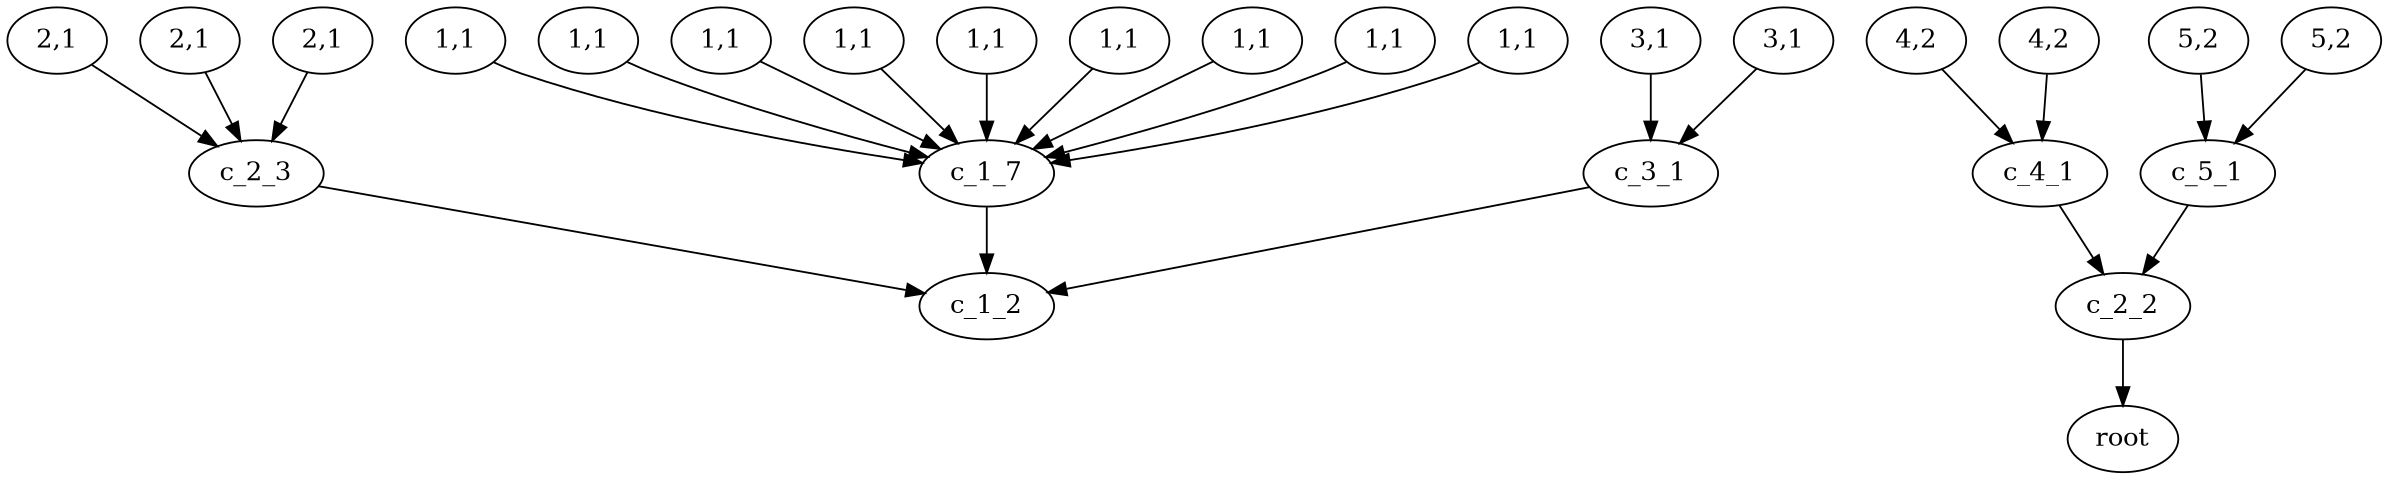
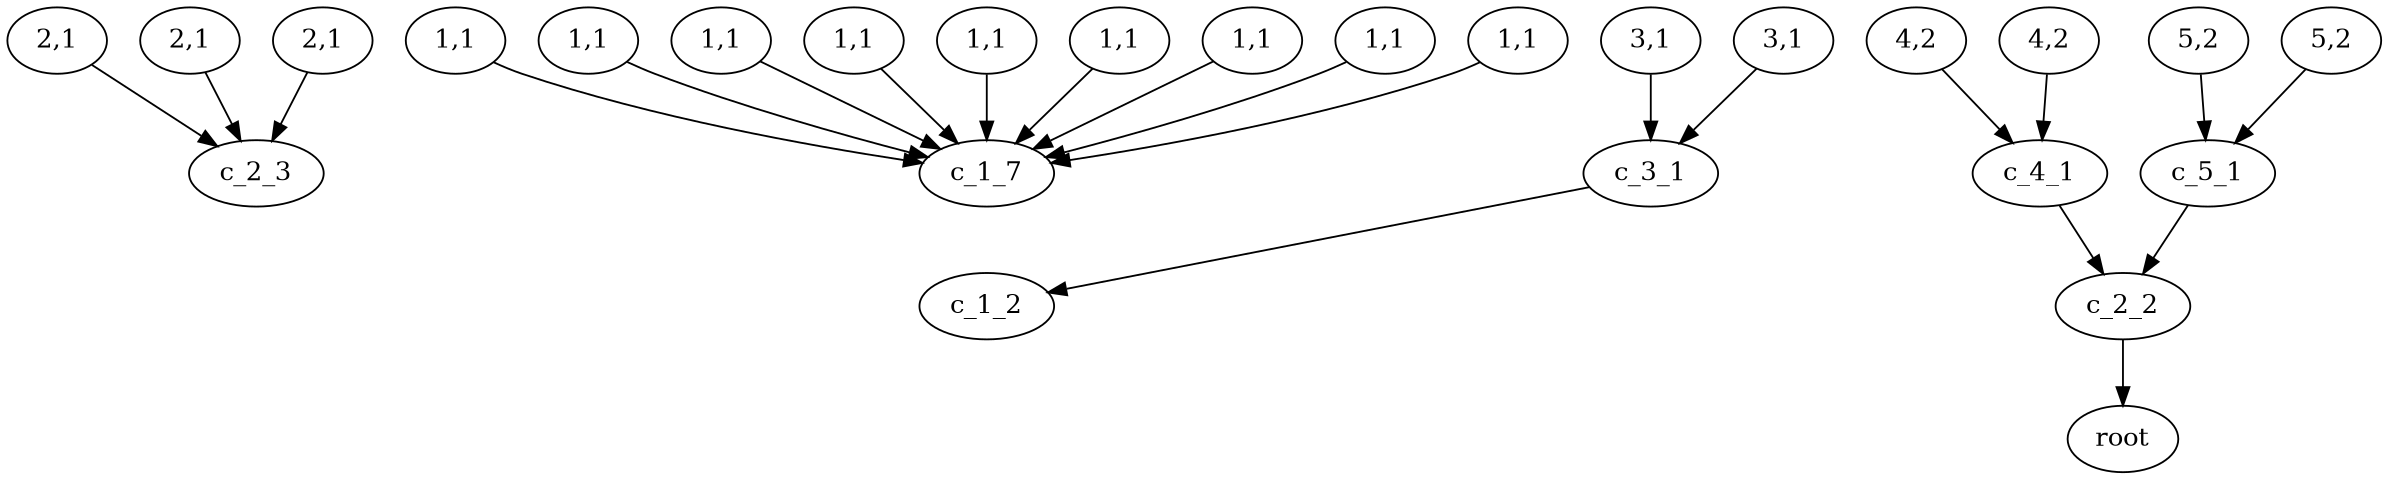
edge "c_1_7" -> "c_1_2": removed
edge "c_2_3" -> "c_1_2": removed
